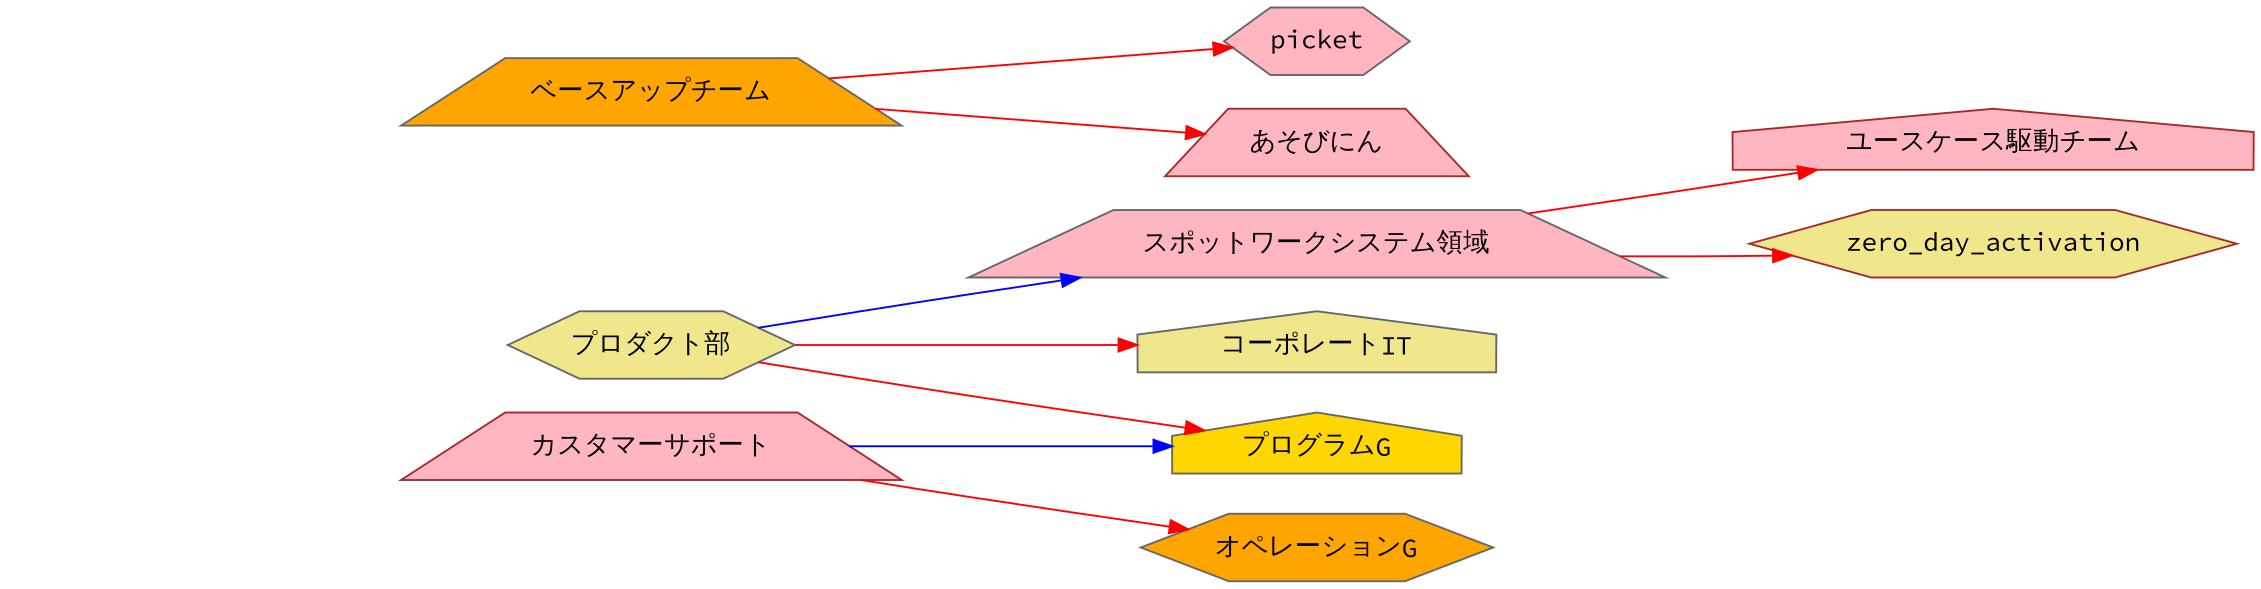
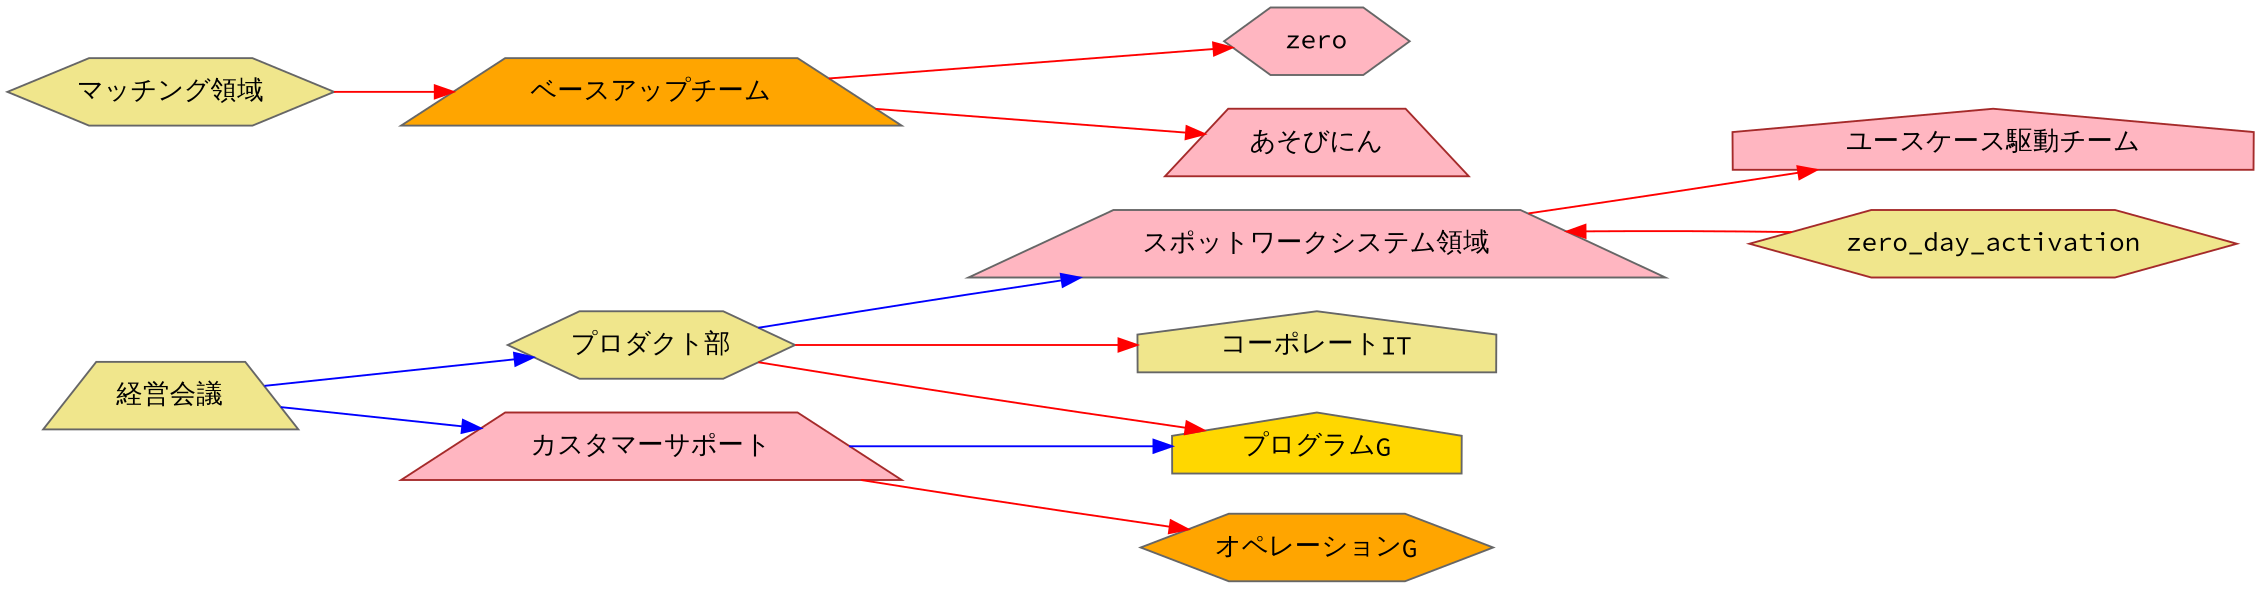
node "picket": label "picket" -> "zero"
node "マッチング領域": added
edge "スポットワークシステム領域" -> "zero_day_activation": reversed
node "経営会議": added
